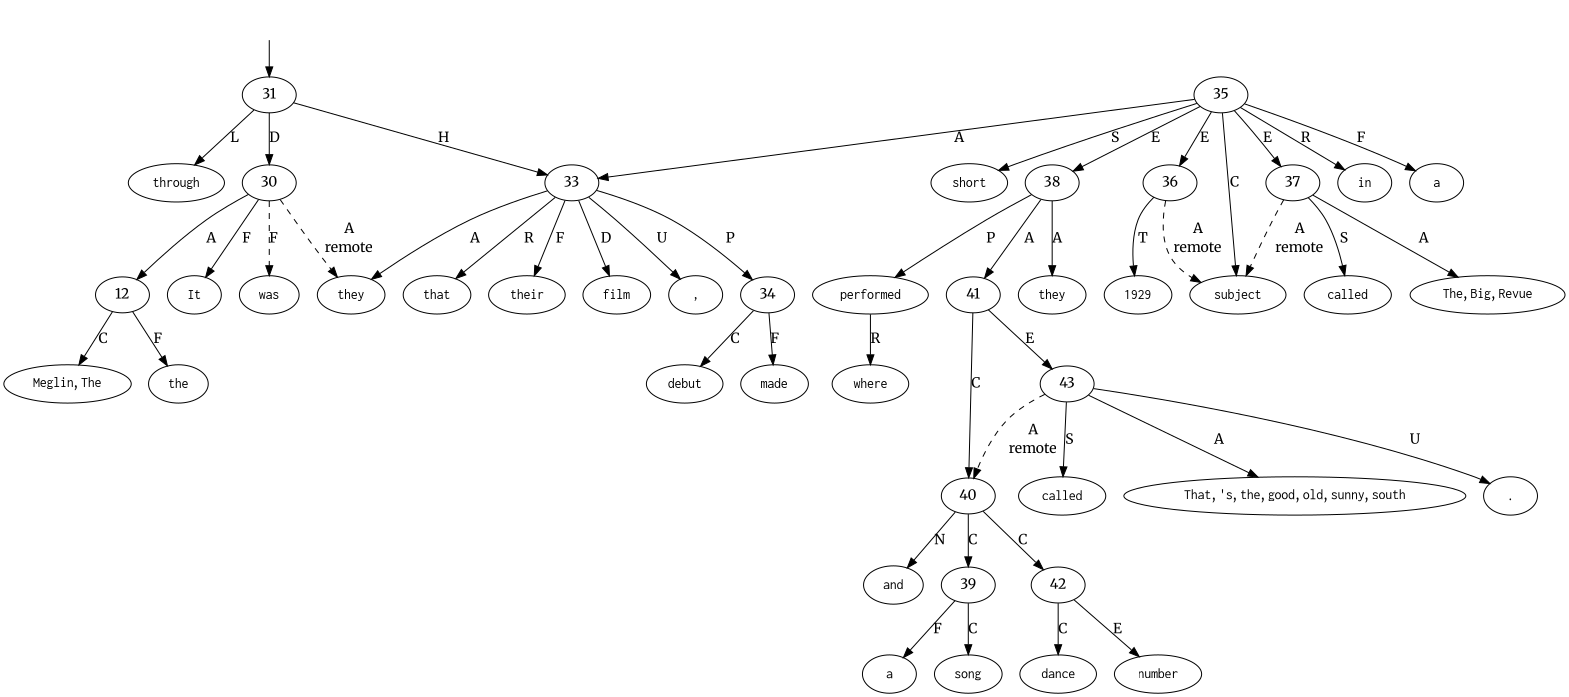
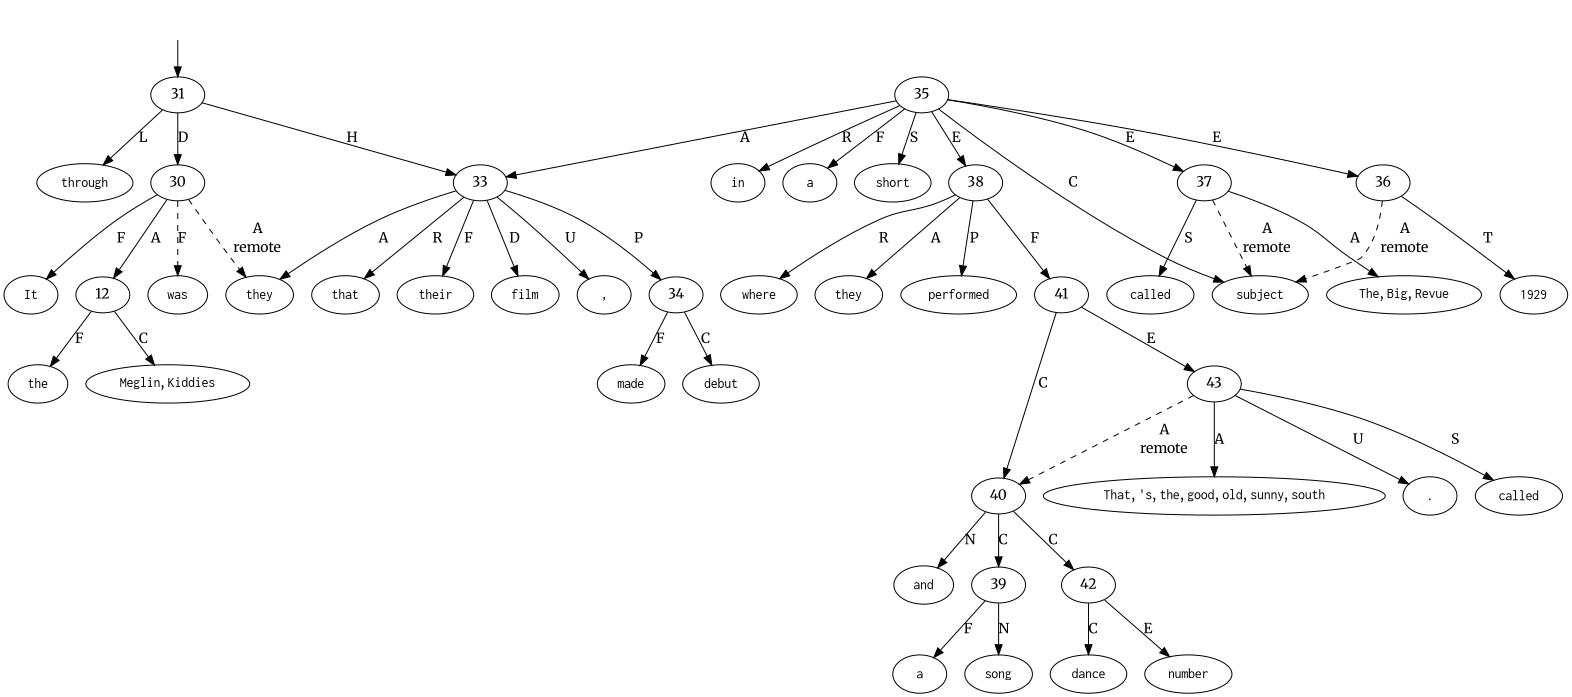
edge "38" -> "41": label "A" -> "F"
edge "performed" -> "where": now "38" -> "where"
node "Meglin": text "The" -> "Kiddies"
edge "39" -> "song": label "C" -> "N"
